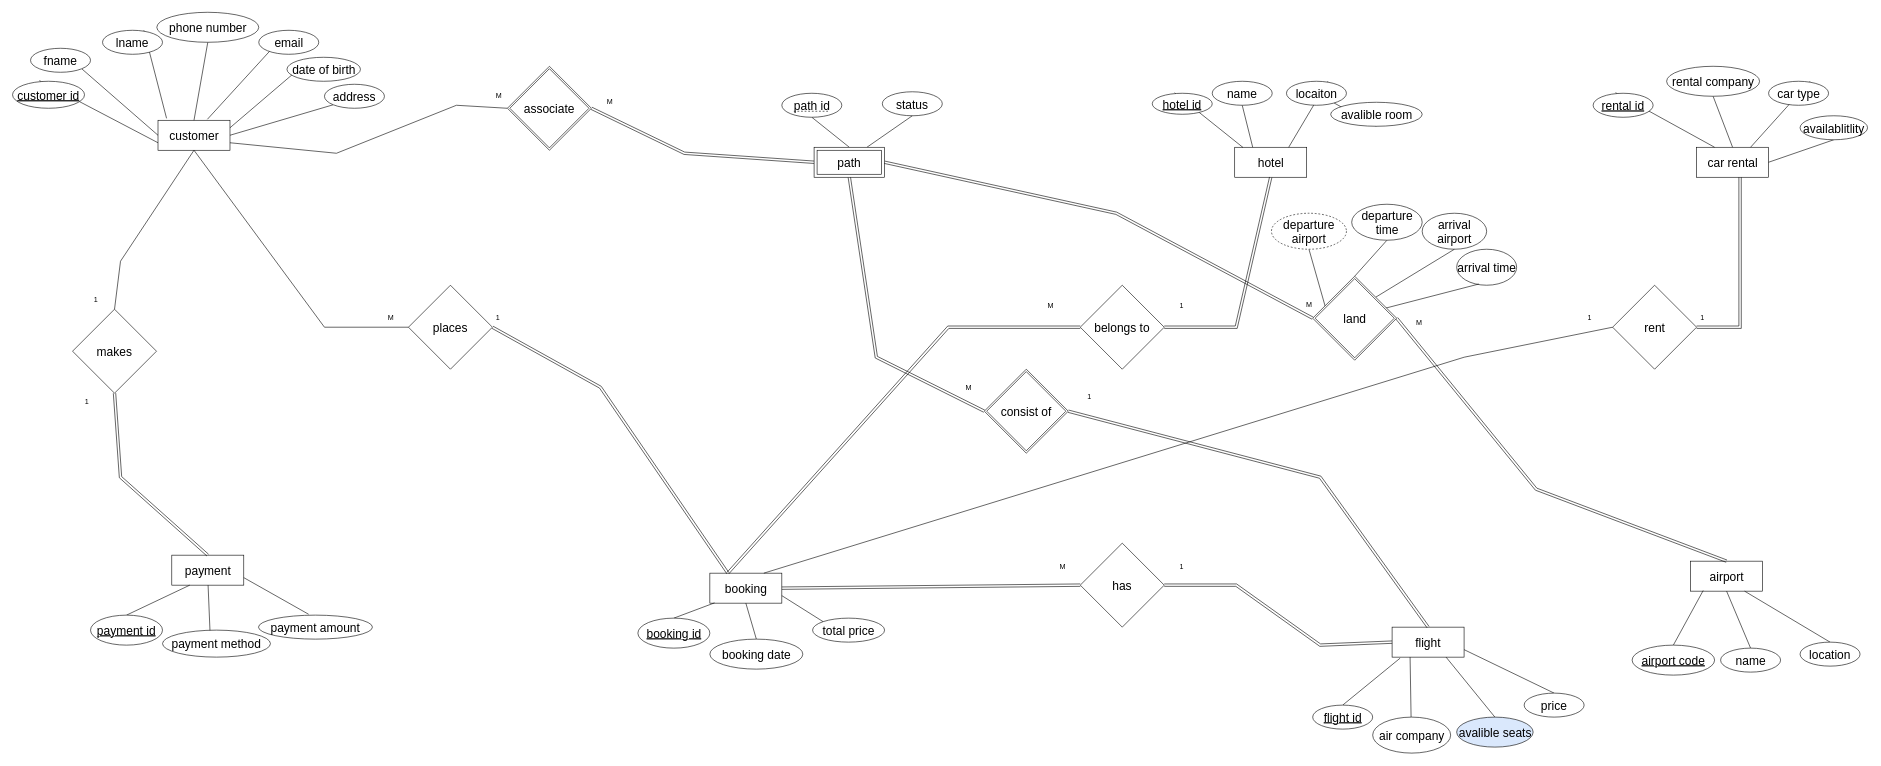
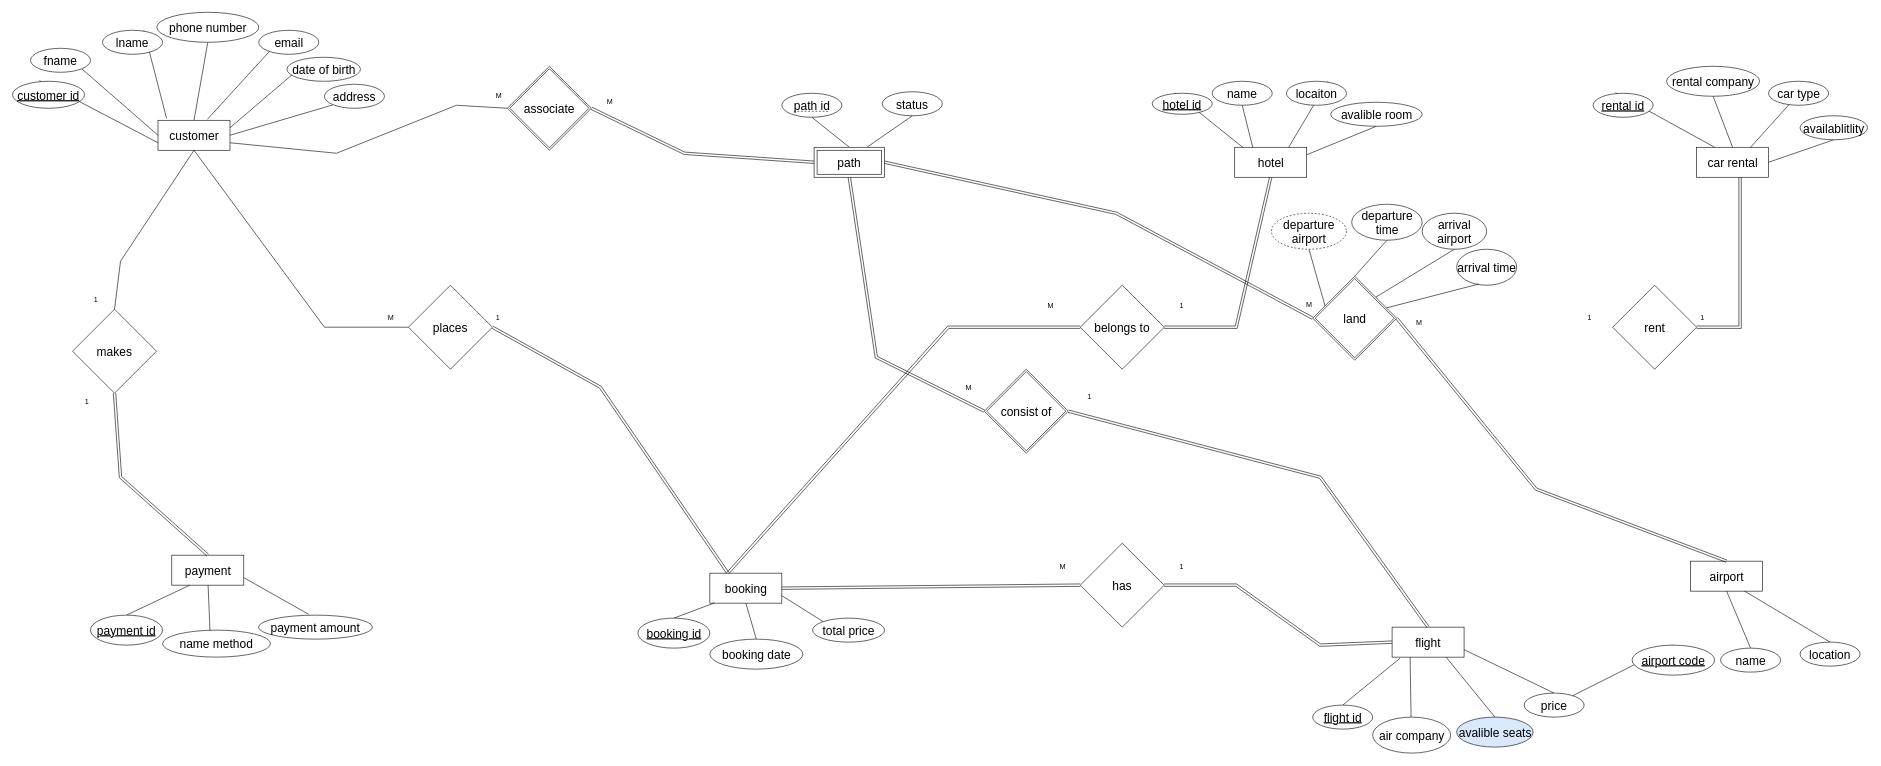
edge "locaiton" -- "avalible room": now "hotel" -- "avalible room"
edge "rent" -- "booking": removed
edge "airport" -- "airport code": now "price" -- "airport code"
node "payment method": label "payment method" -> "name method"
